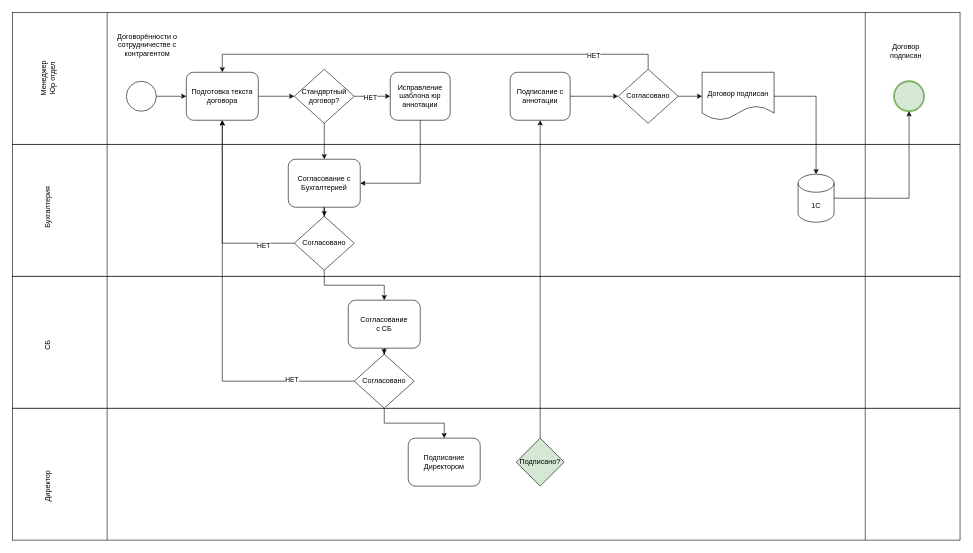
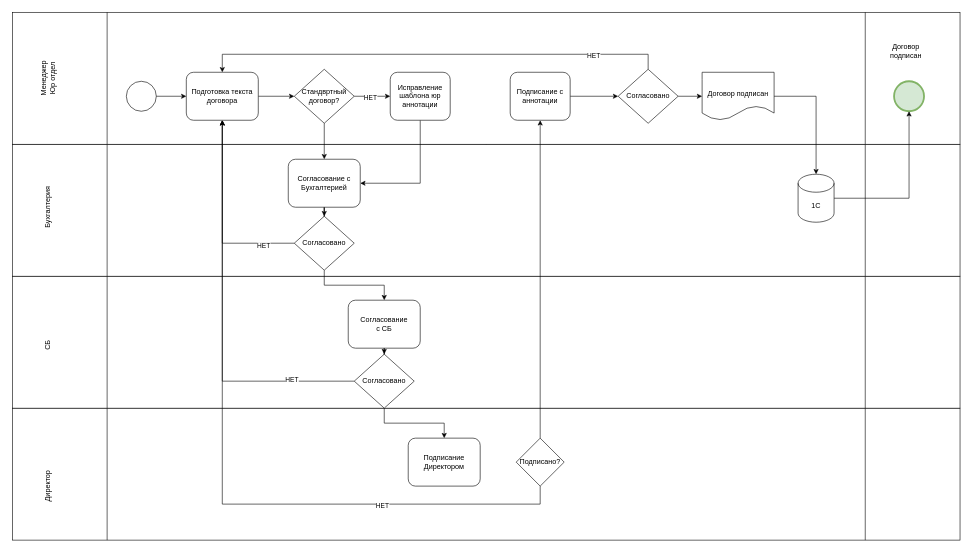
node "Договорённости о сотрудничестве с контрагентом": removed
edge "Подписано?" -> "Подготовка текста договора": added, label "НЕТ"
node "Подписано?": fillcolor #d5e8d4 -> #ffffff
